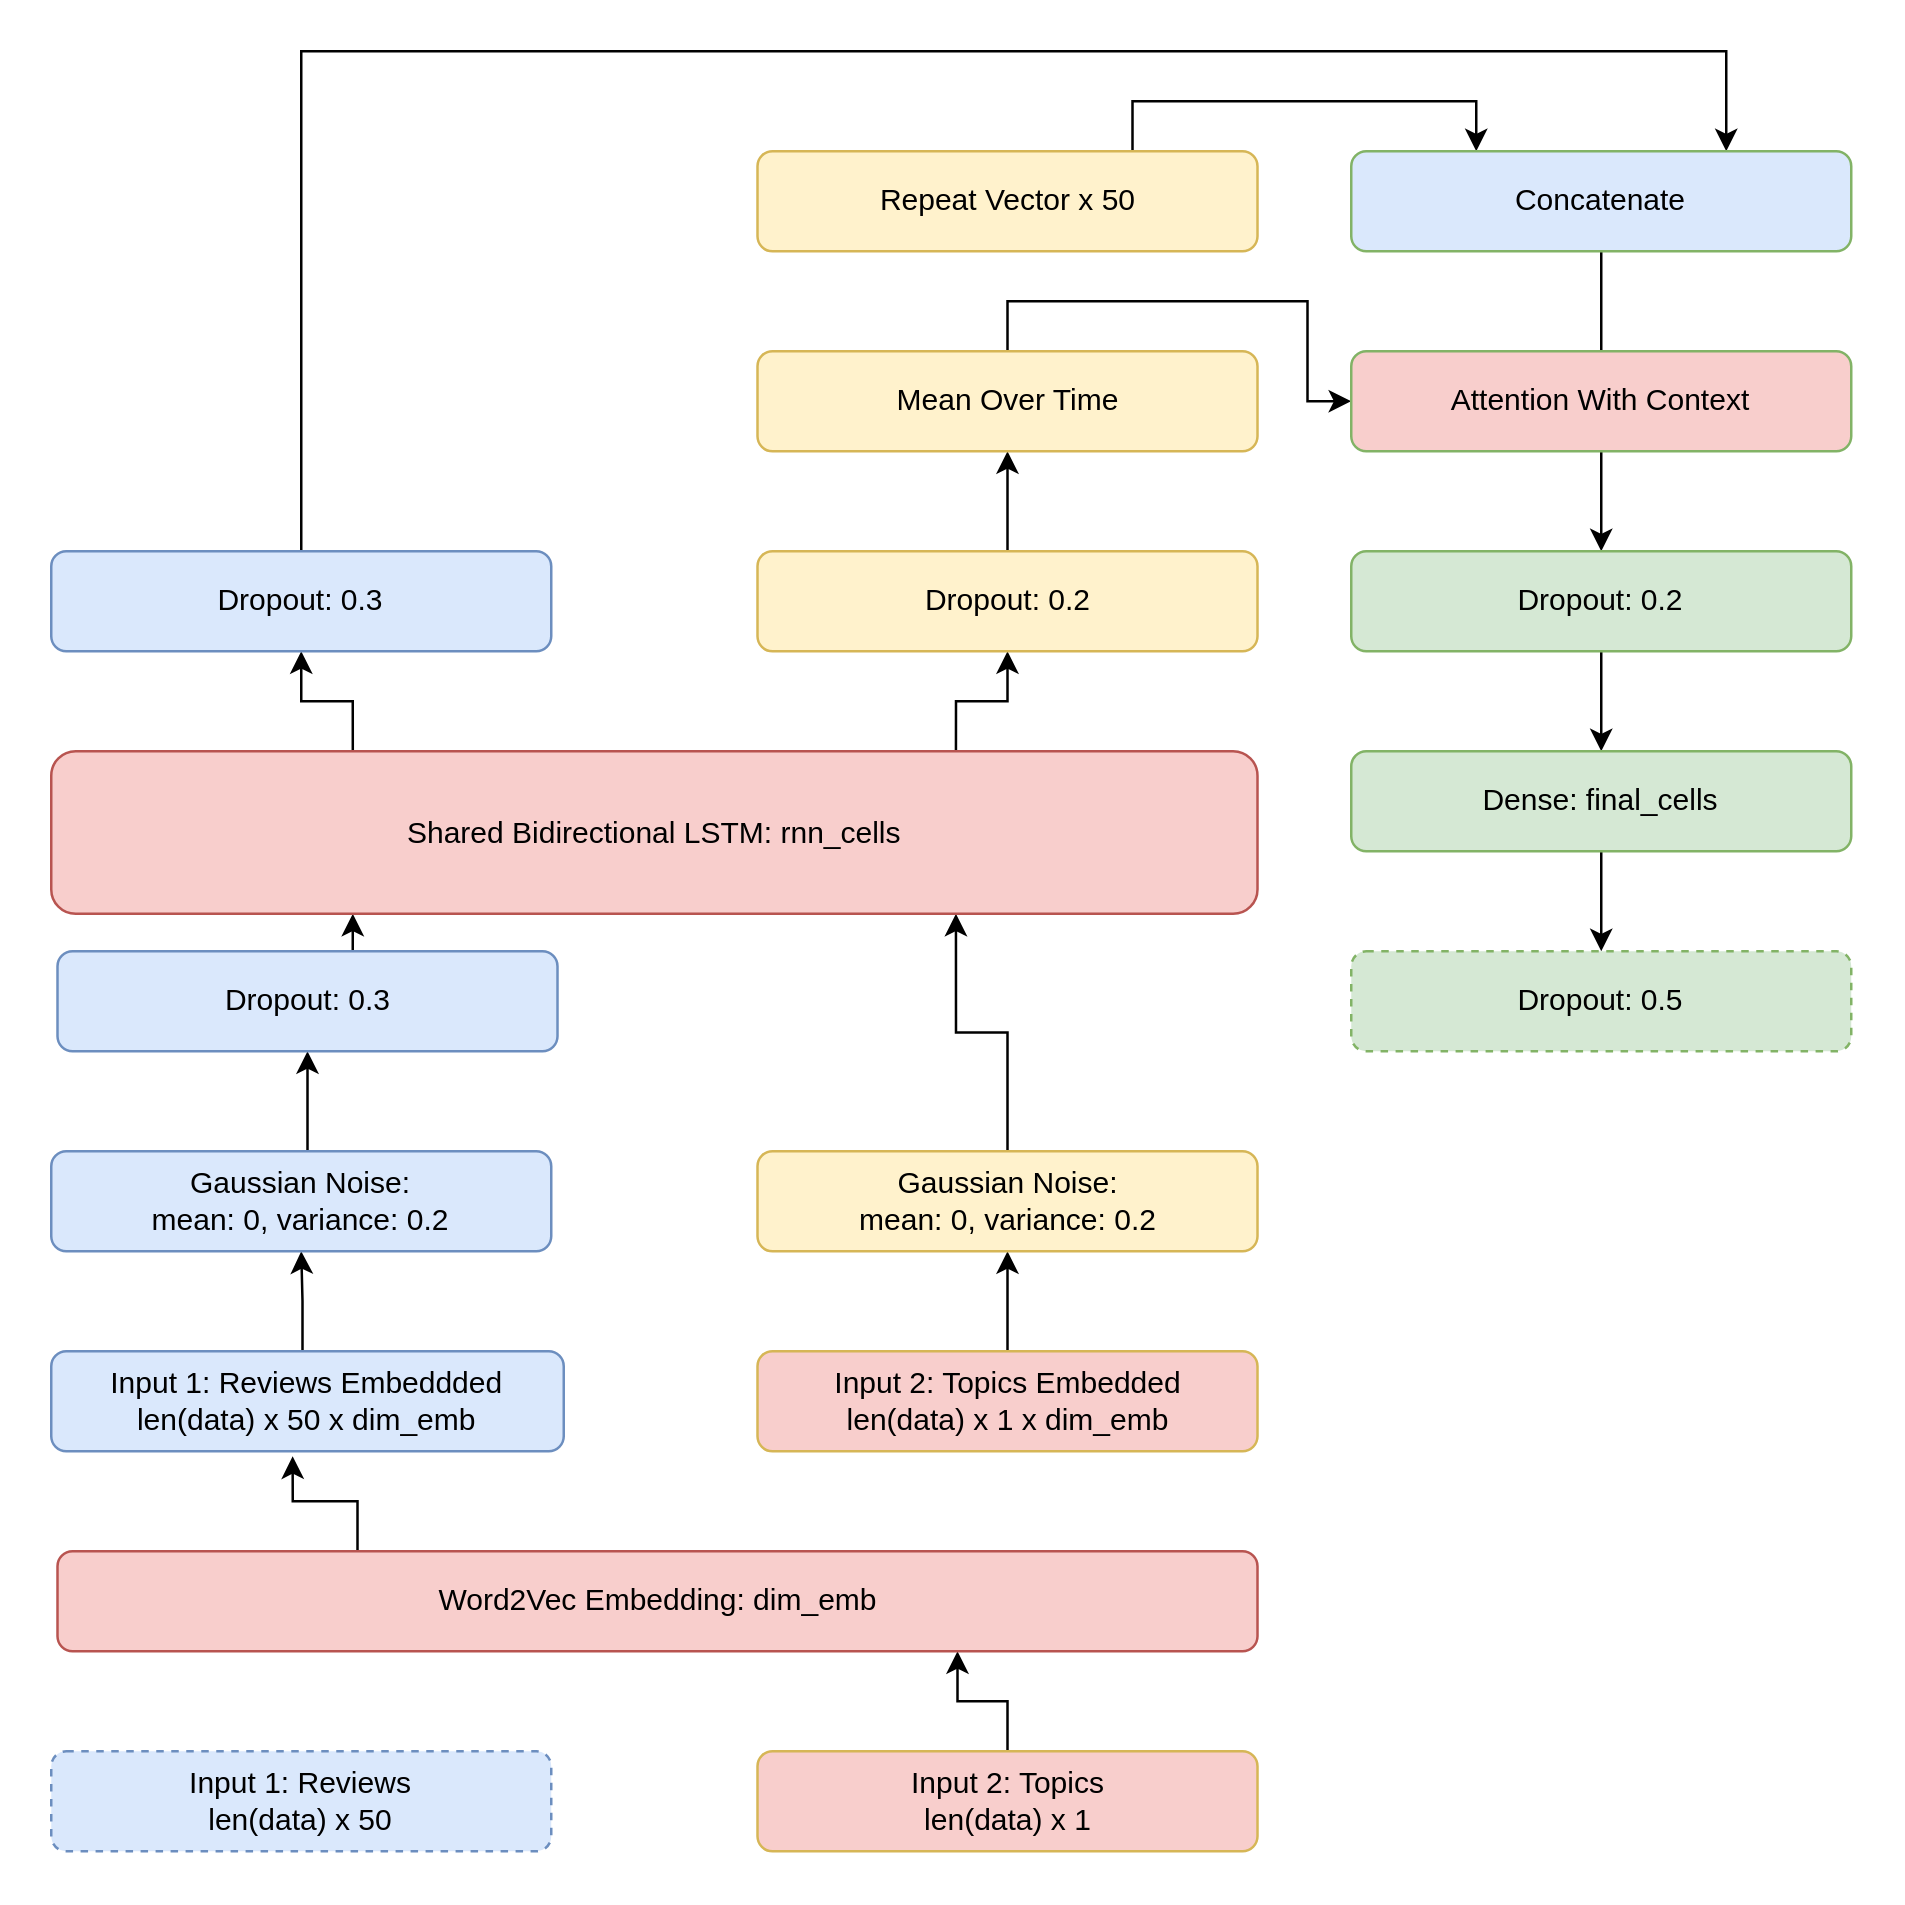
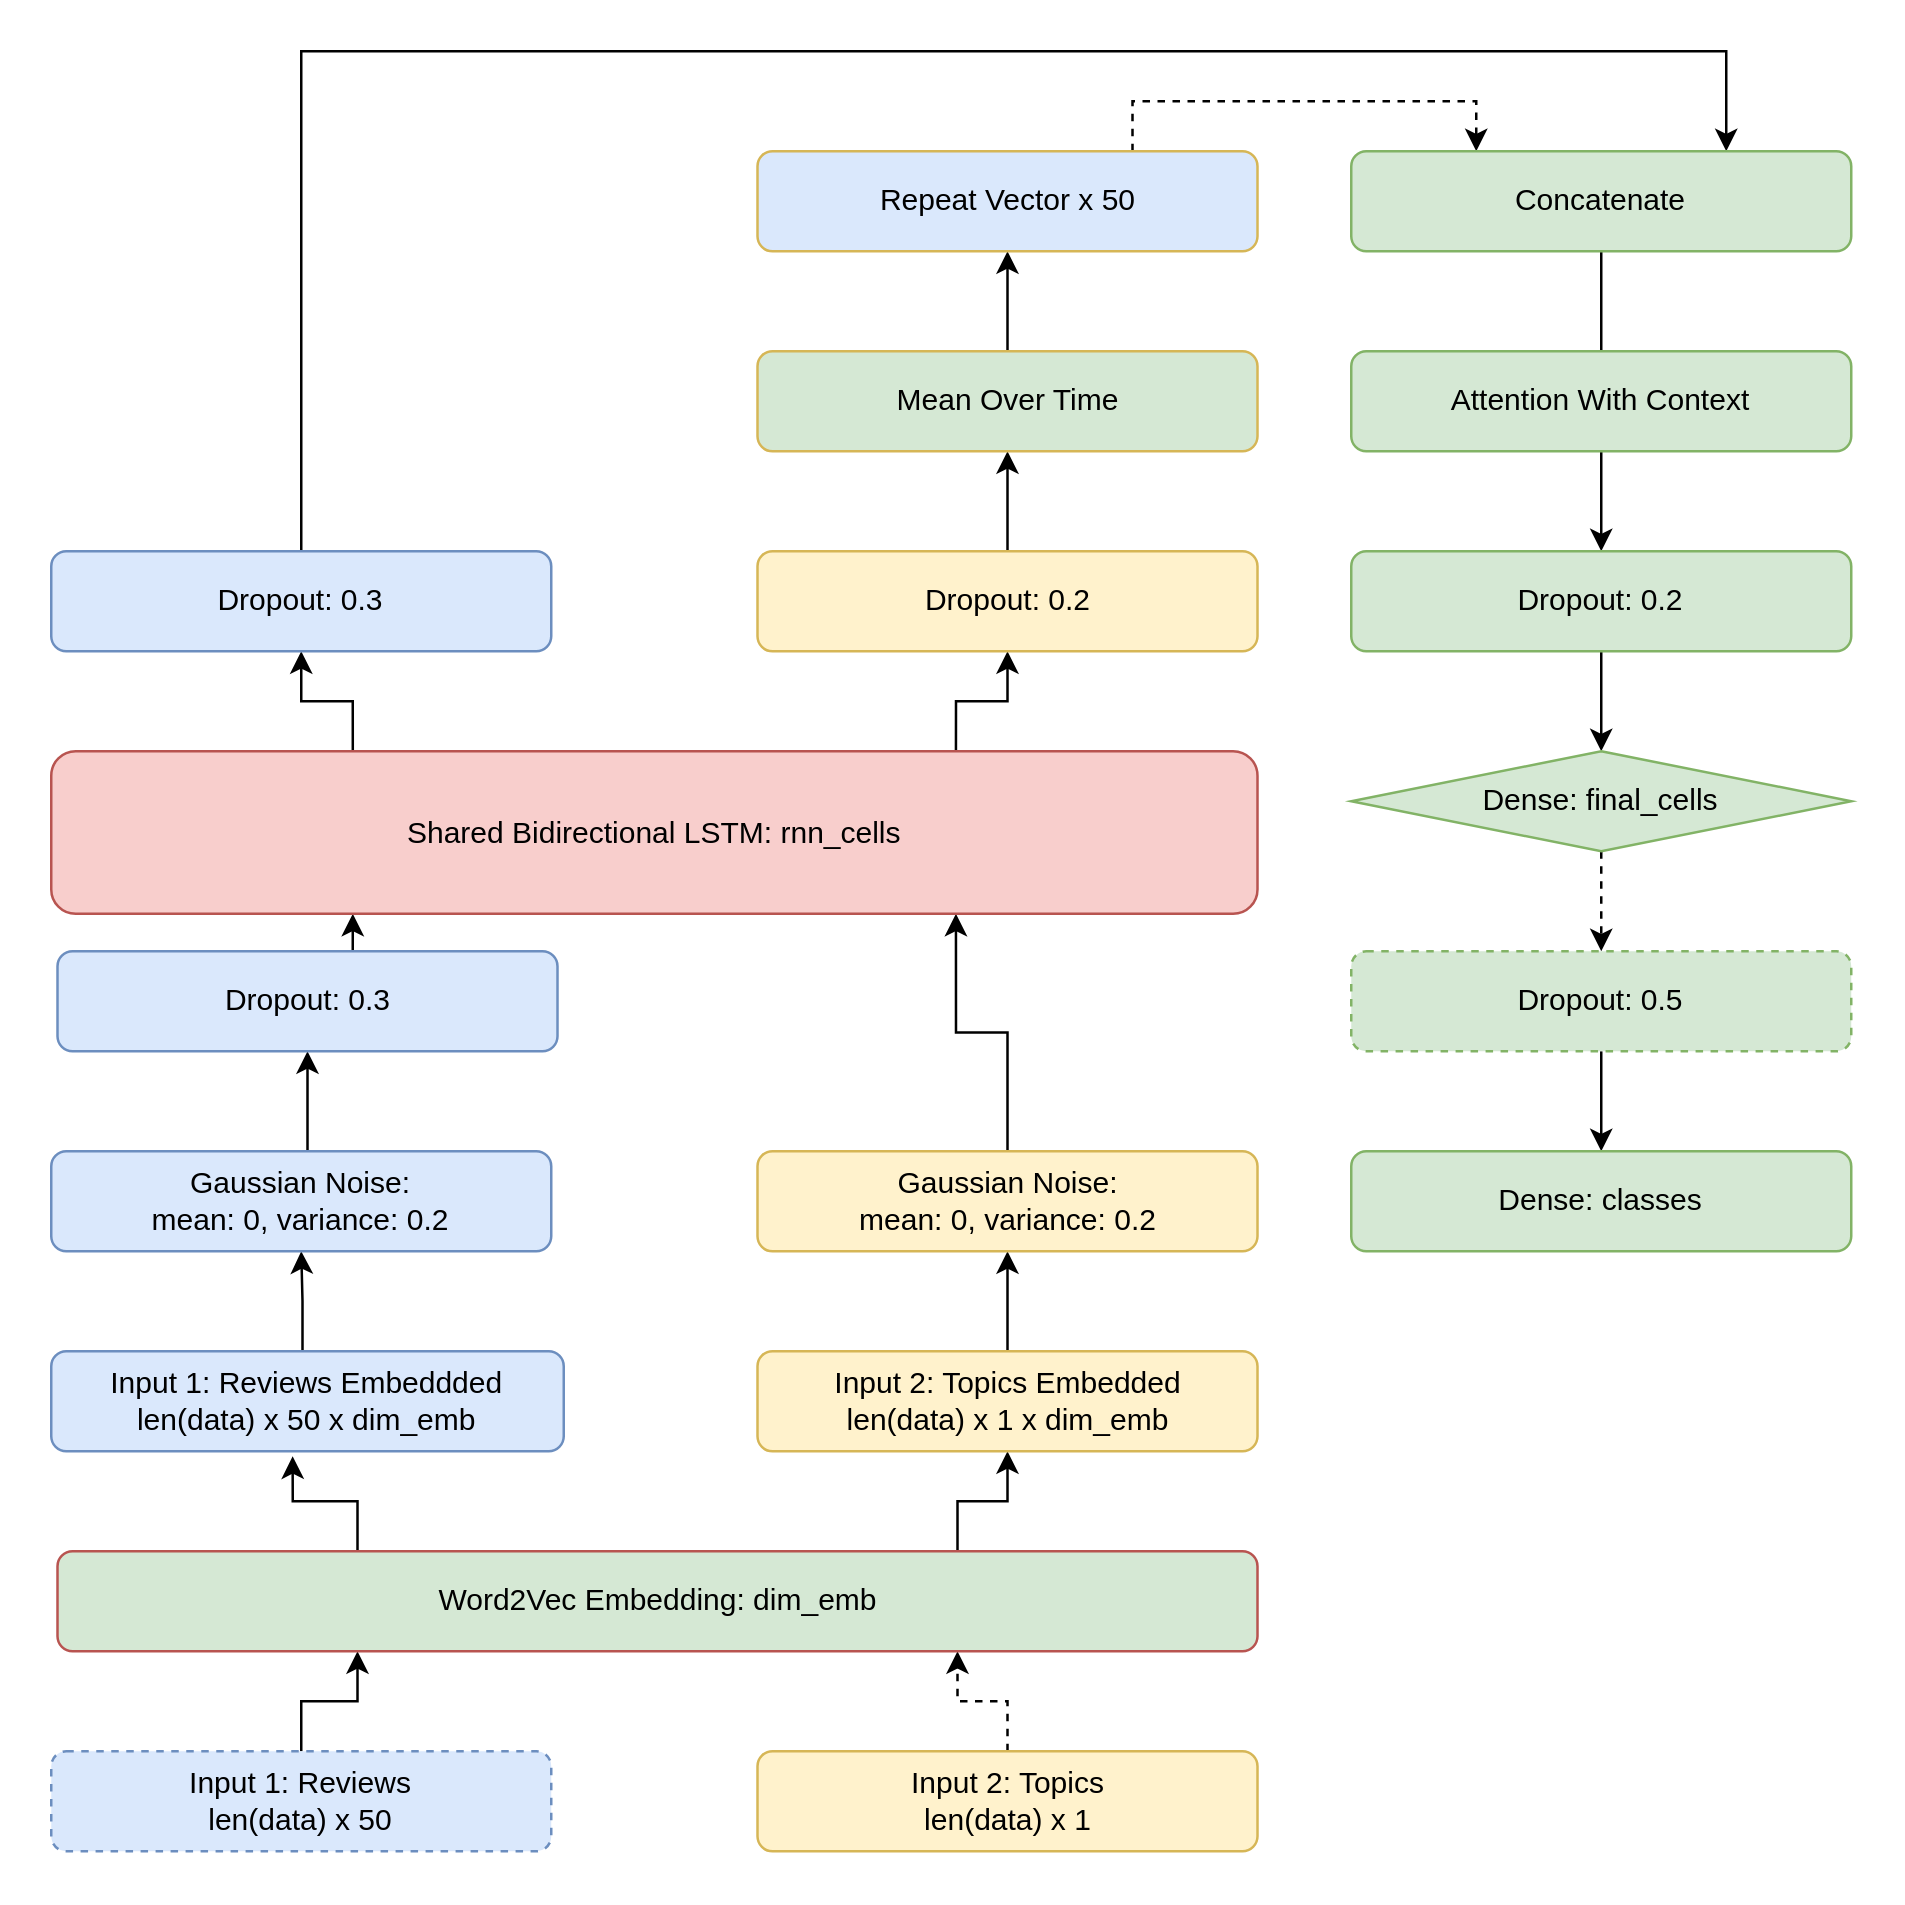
edge "Repeat Vector x 50" -> "Concatenate": style solid -> dashed
node "Repeat Vector x 50": fillcolor #fff2cc -> #dae8fc
node "Concatenate": fillcolor #dae8fc -> #d5e8d4
edge "Mean Over Time" -> "Attention With Context": now "Mean Over Time" -> "Repeat Vector x 50"
node "Mean Over Time": fillcolor #fff2cc -> #d5e8d4
node "Attention With Context": fillcolor #f8cecc -> #d5e8d4
node "Dense: final_cells": shape rounded rectangle -> diamond
edge "Dense: final_cells" -> "Dropout: 0.5": style solid -> dashed
edge "Dropout: 0.5" -> "Dense: classes": added
node "Dense: classes": added
node "Input 2: Topics Embedded len(data) x 1 x dim_emb": fillcolor #f8cecc -> #fff2cc
edge "Word2Vec Embedding: dim_emb" -> "Input 2: Topics Embedded len(data) x 1 x dim_emb": added
node "Word2Vec Embedding: dim_emb": fillcolor #f8cecc -> #d5e8d4
edge "Input 1: Reviews len(data) x 50" -> "Word2Vec Embedding: dim_emb": added
edge "Input 2: Topics len(data) x 1" -> "Word2Vec Embedding: dim_emb": style solid -> dashed
node "Input 2: Topics len(data) x 1": fillcolor #f8cecc -> #fff2cc
